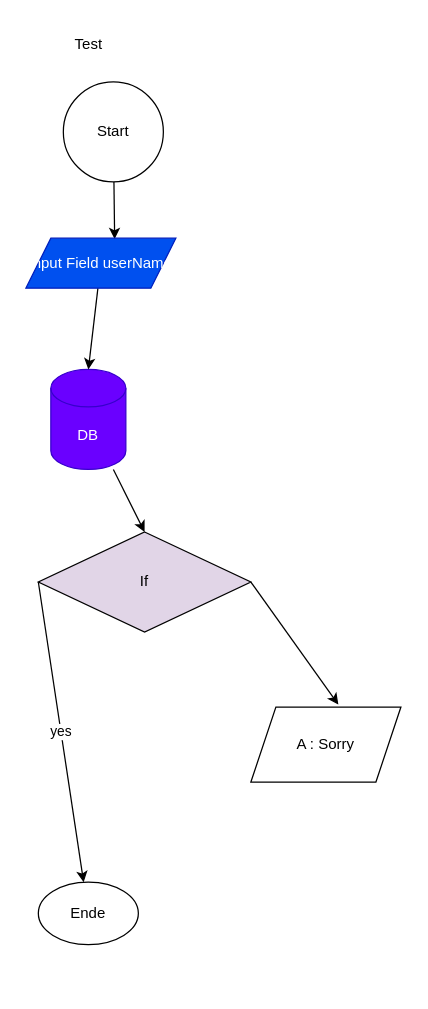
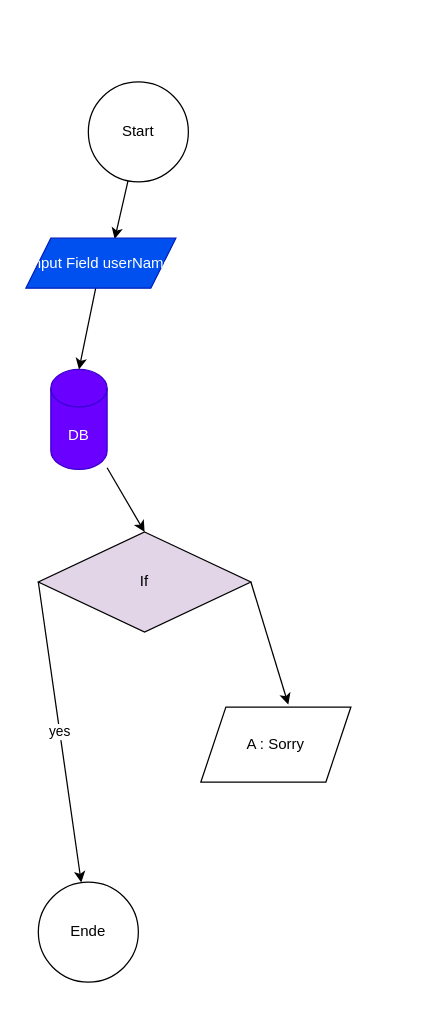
node "Test": removed
node "Start": moved (113, 132) -> (138, 132)
node "DB": size 75x100 -> 56x100
node "A : Sorry": moved (326, 744) -> (276, 744)
node "Ende": size 100x63 -> 100x100
